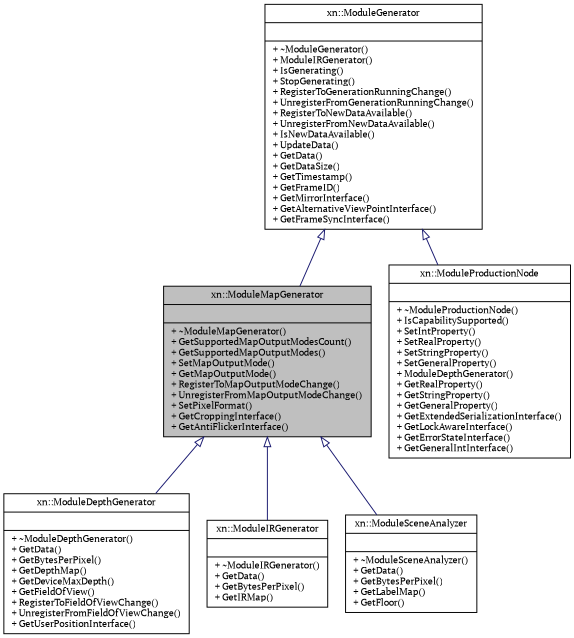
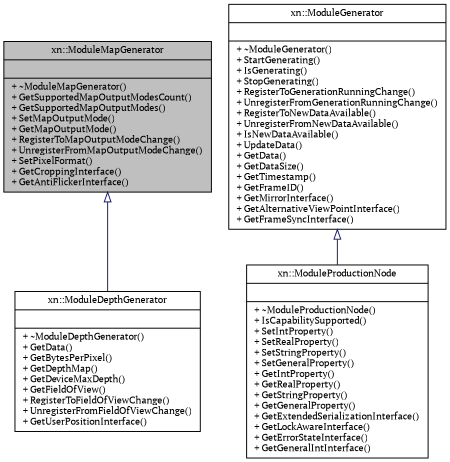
node "xn::ModuleGenerator": text "+ ModuleIRGenerator()" -> "+ StartGenerating()"
edge "xn::ModuleMapGenerator" -> "xn::ModuleGenerator": removed
node "xn::ModuleProductionNode": text "+ ModuleDepthGenerator()" -> "+ GetIntProperty()"
node "xn::ModuleIRGenerator": removed
node "xn::ModuleSceneAnalyzer": removed
